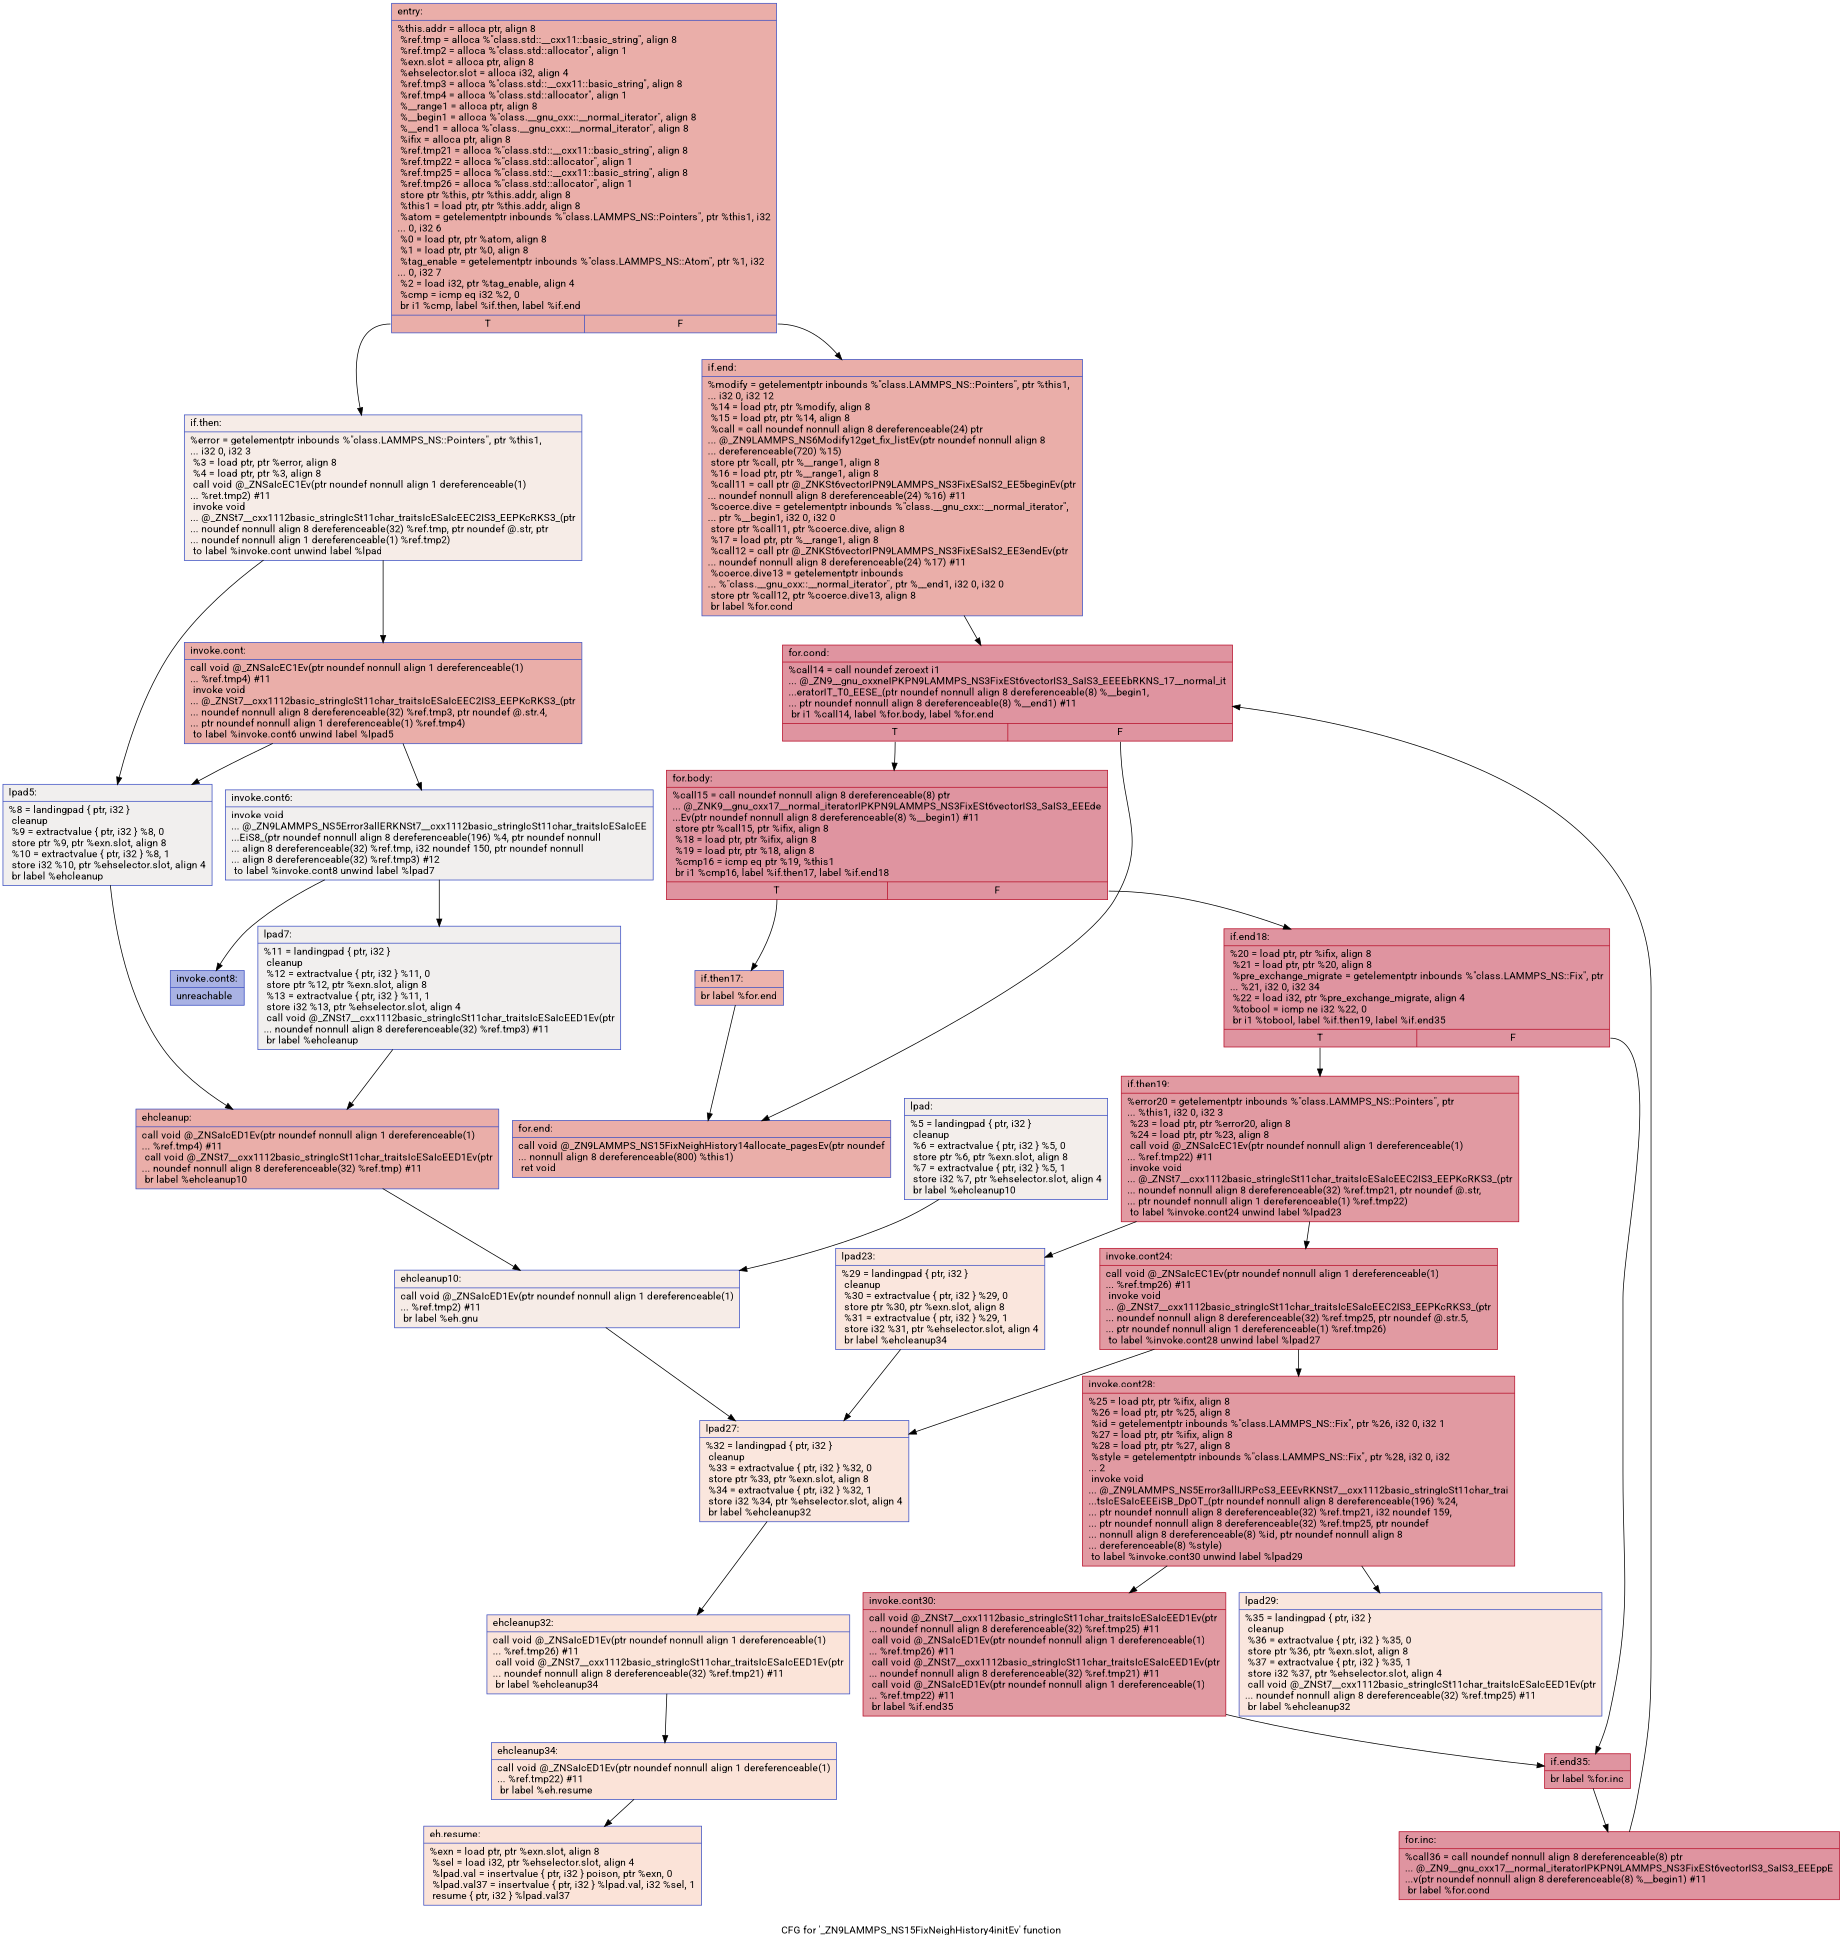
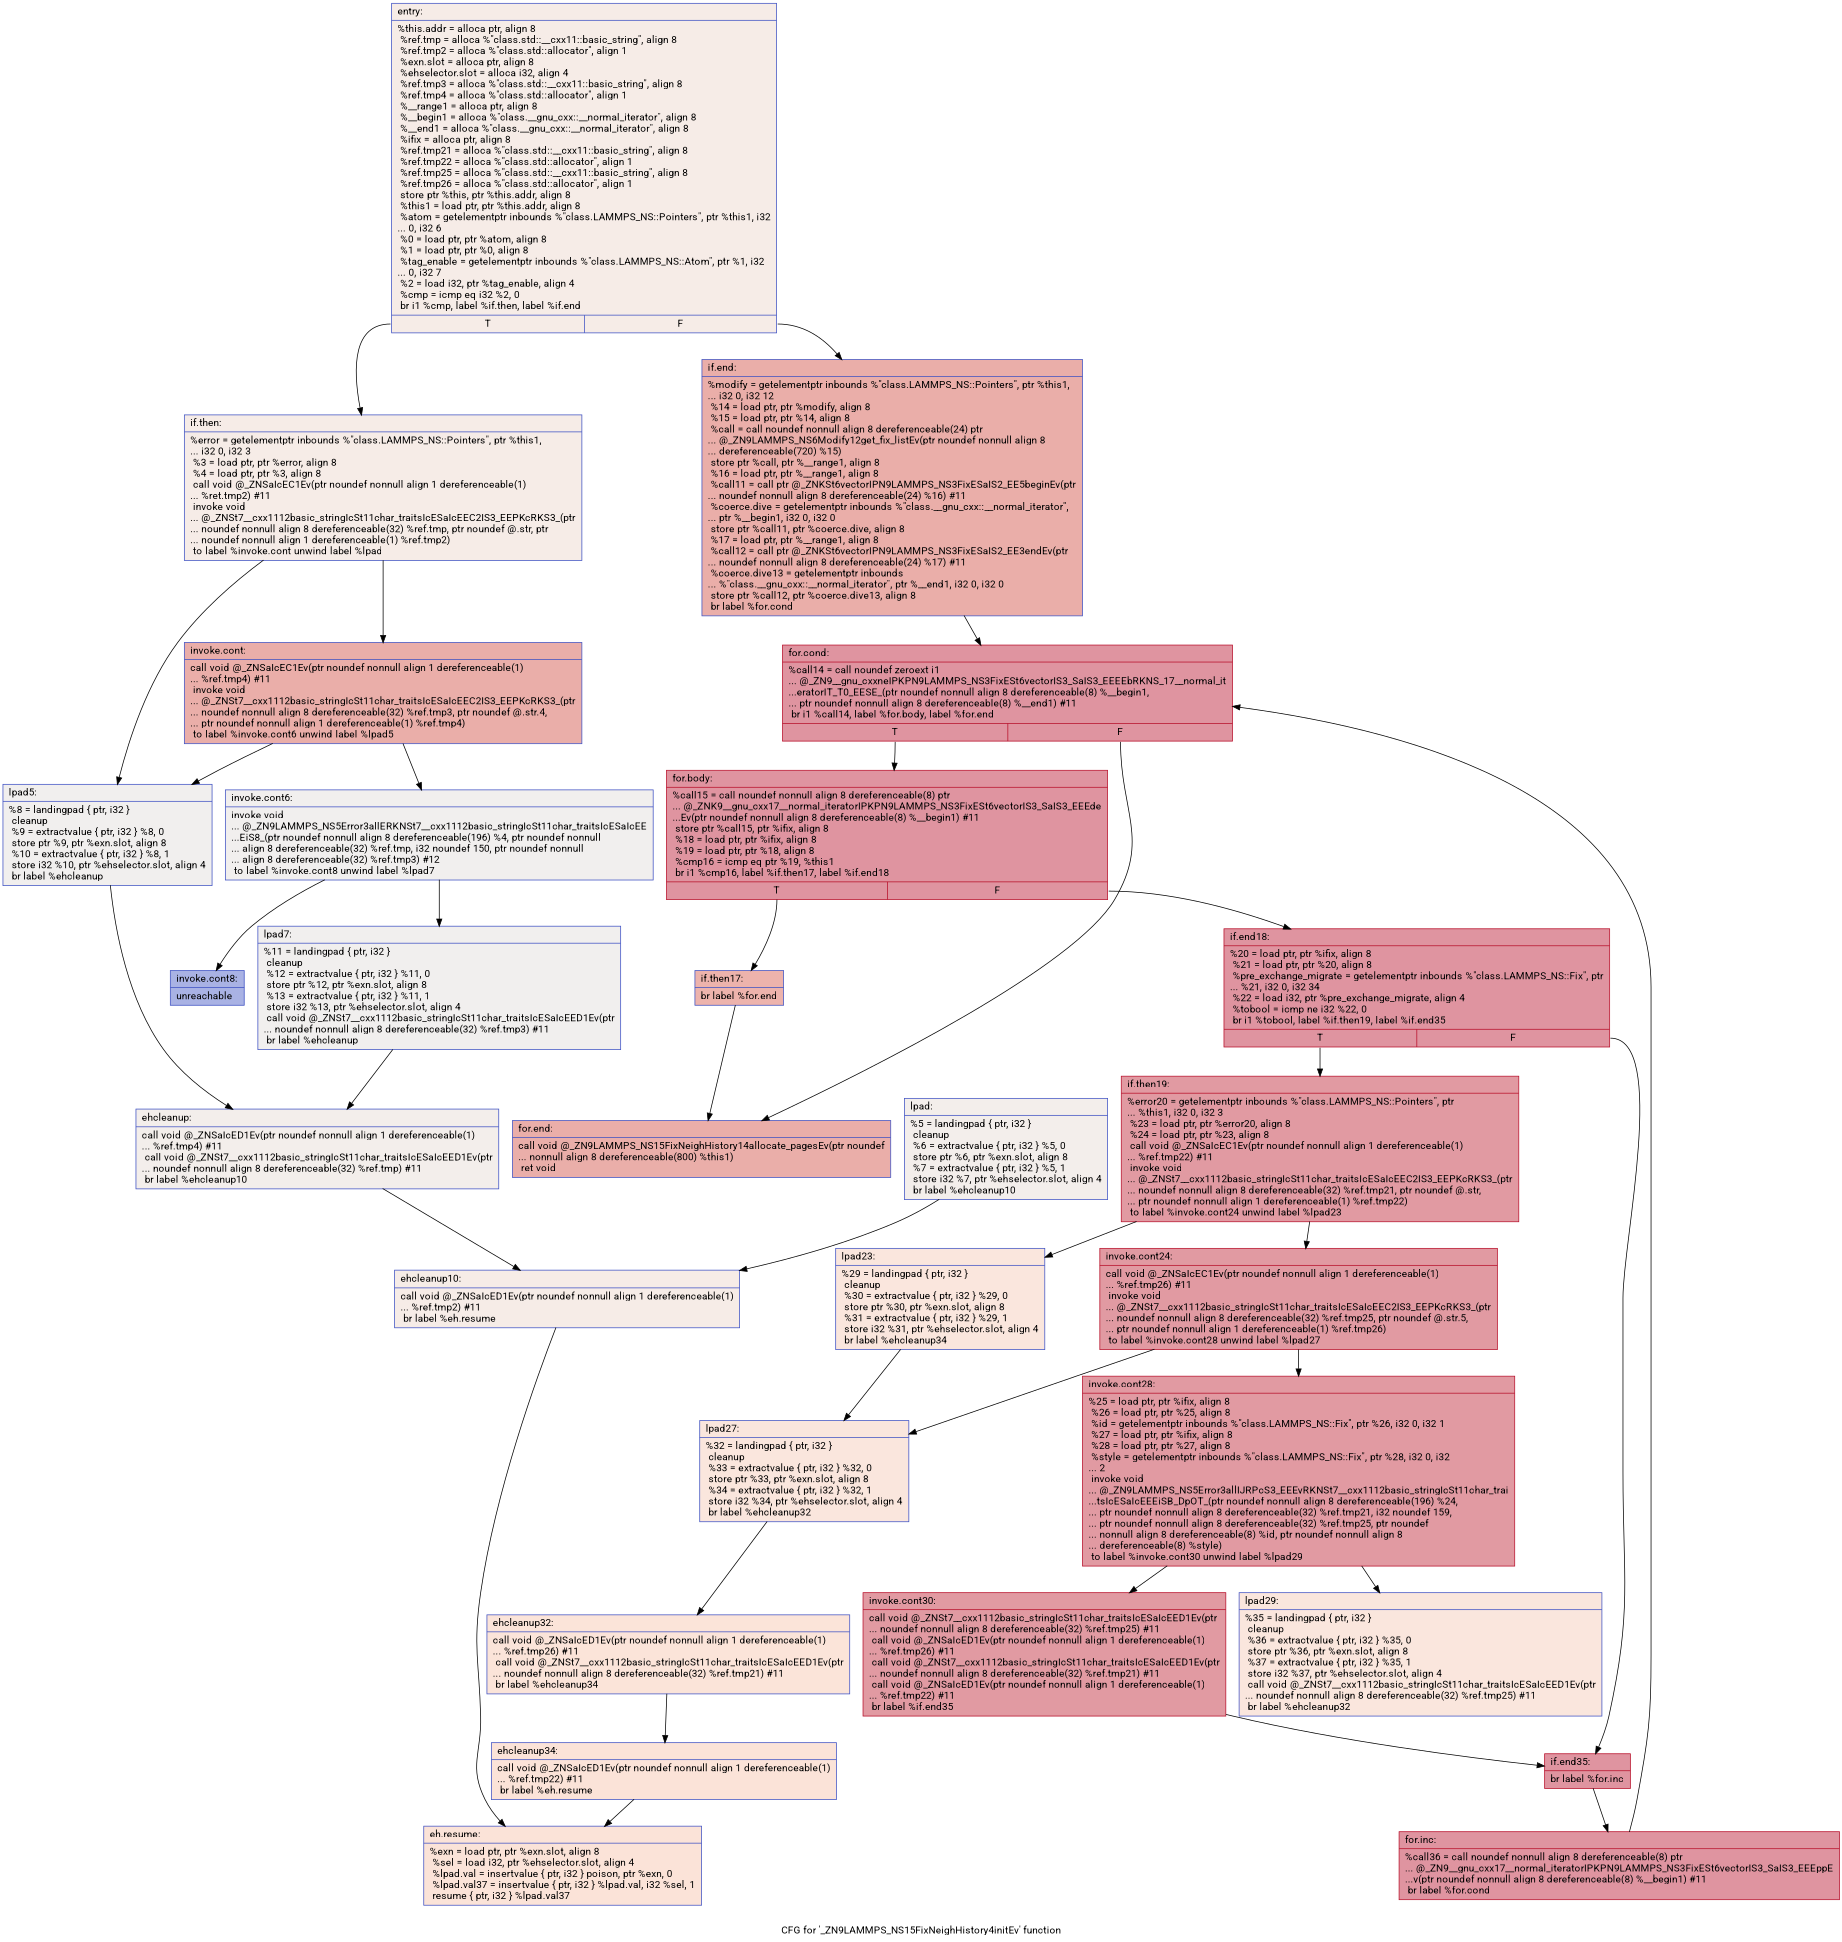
node "entry:": fillcolor #d0473d70 -> #ead5c970
node "ehcleanup:": fillcolor #d0473d70 -> #e5d8d170
node "ehcleanup10:": text "br label %eh.gnu" -> "br label %eh.resume"
edge "ehcleanup10:" -> "lpad27:": now "ehcleanup10:" -> "eh.resume:"
